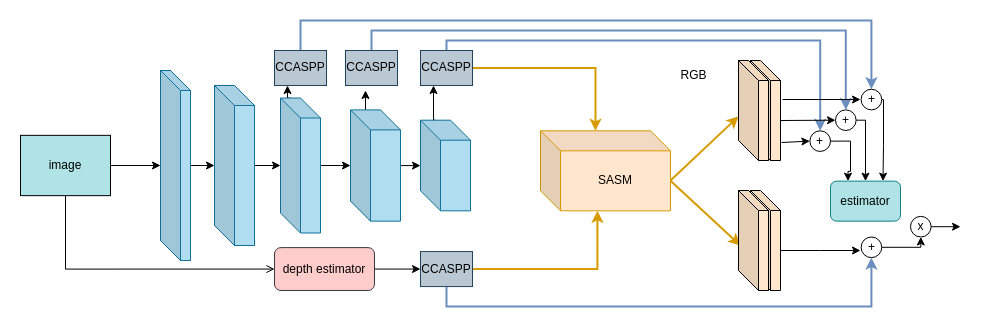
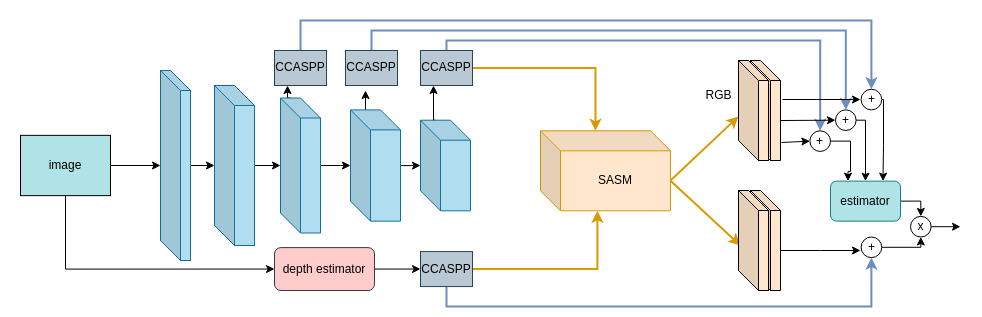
node "RGB": moved (694, 75) -> (719, 95)
edge "estimator" -> "x": added
edge "image" -> "depth estimator": arrowhead open -> classic
